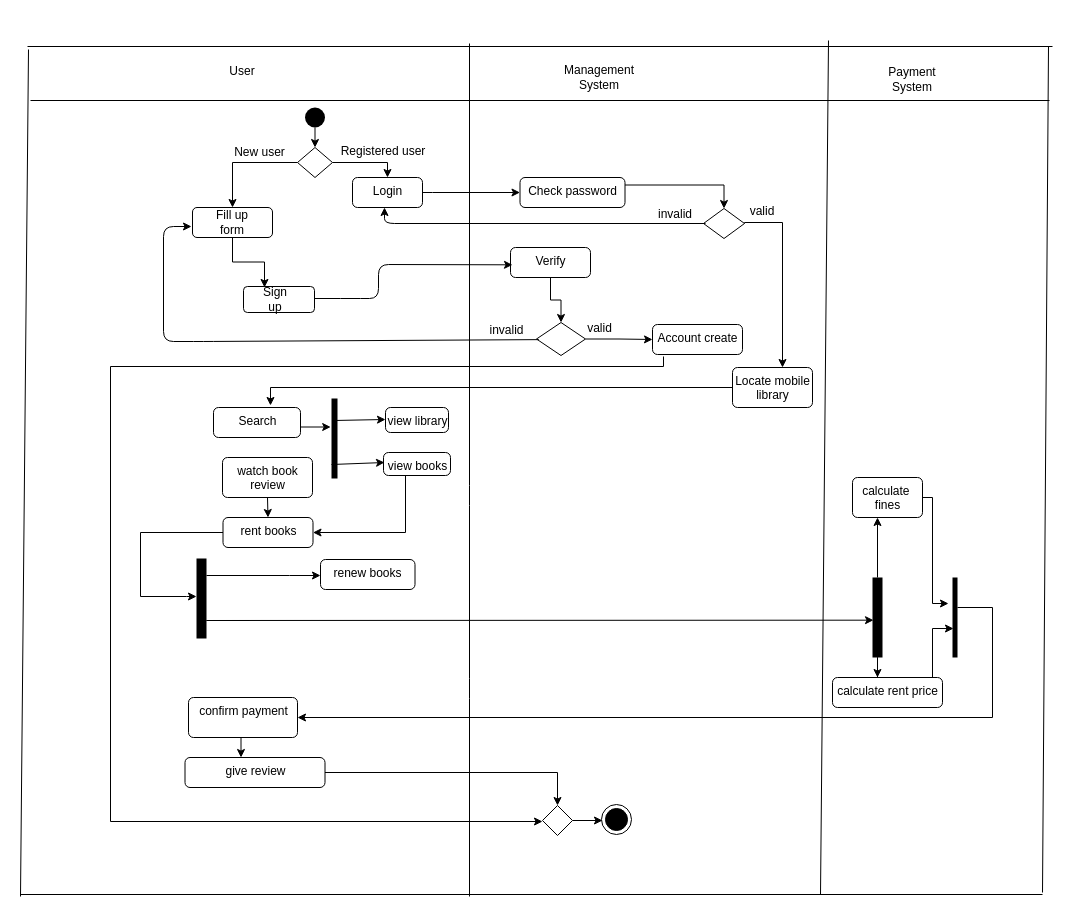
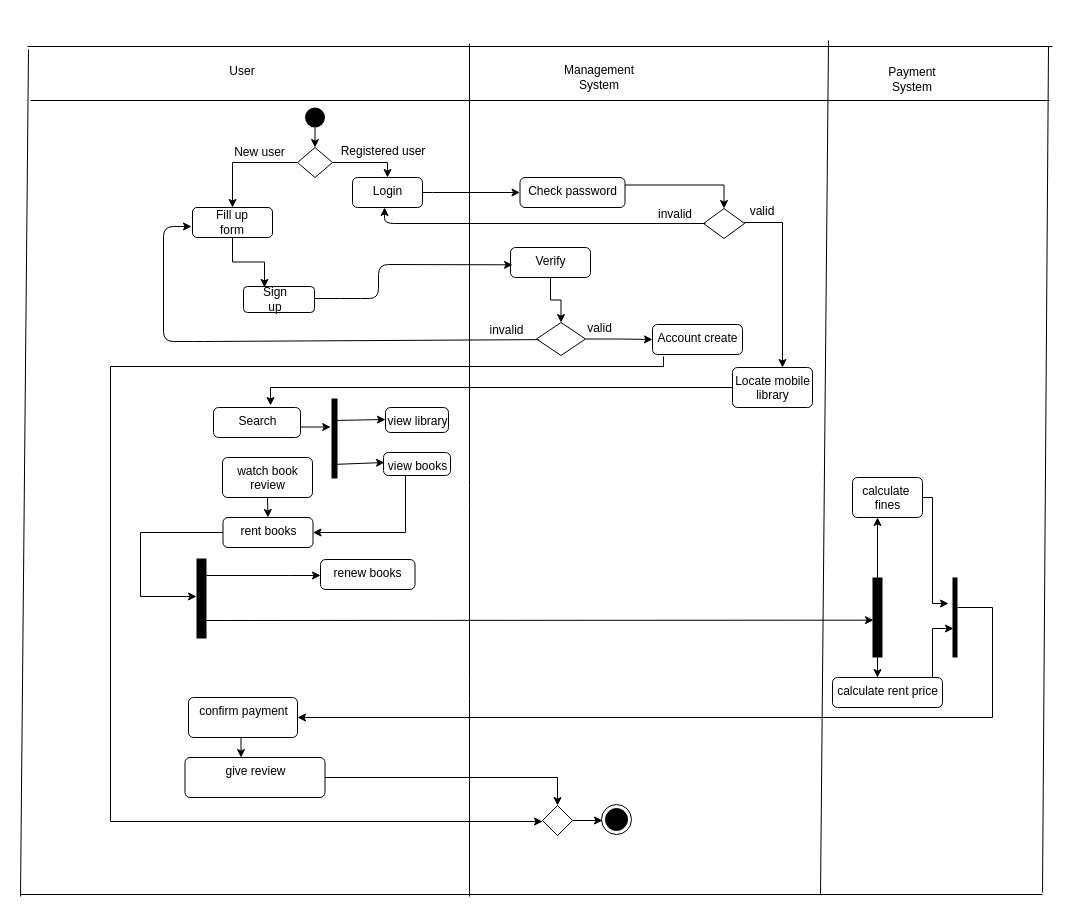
node "give review": size 140x30 -> 140x40
